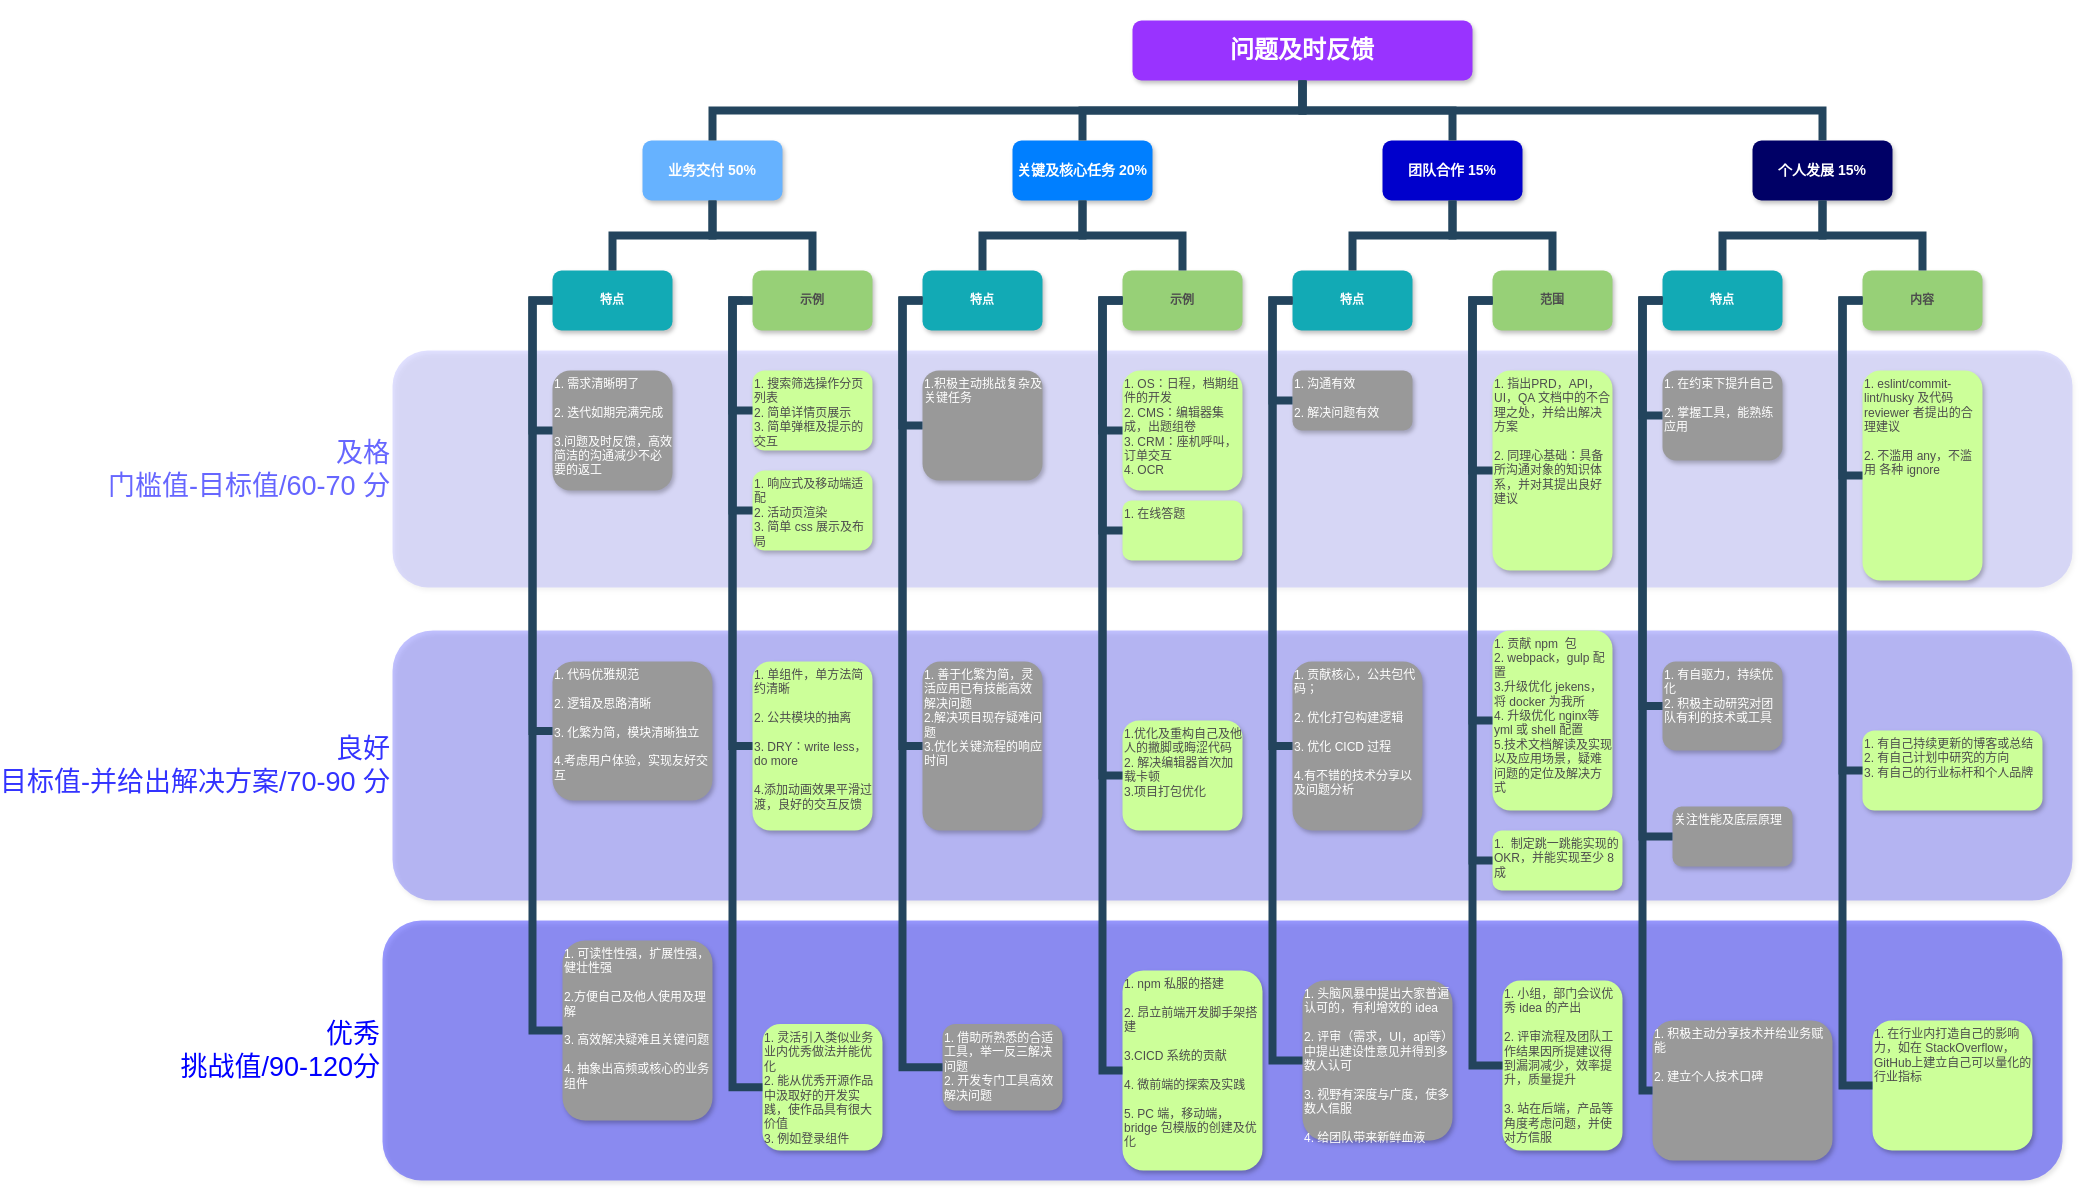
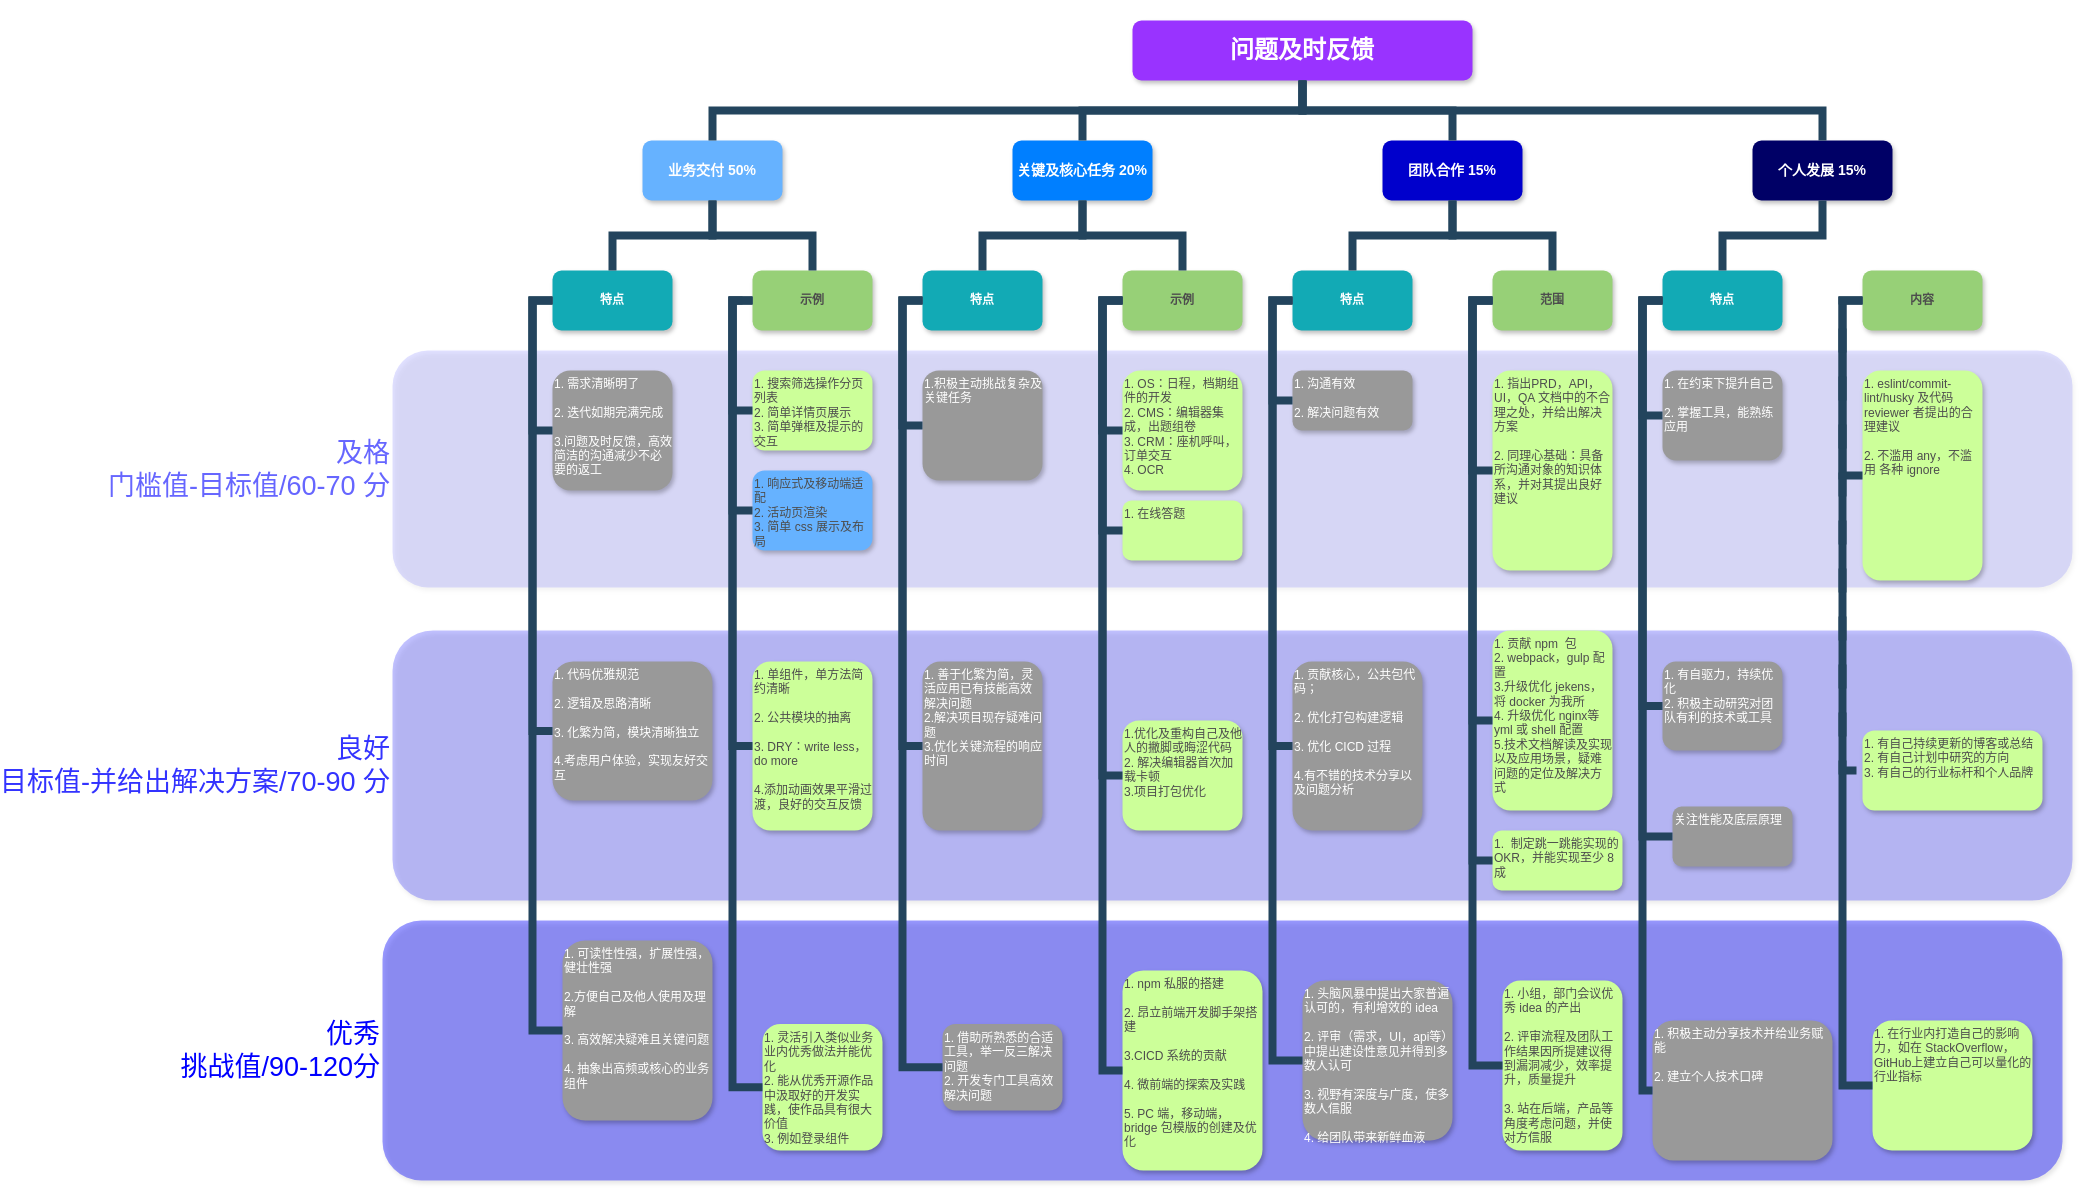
edge "个人发展 15%" -- "内容": removed
node "1. 响应式及移动端适配 2. 活动页渲染 3. 简单 css 展示及布局": fillcolor #ccff99 -> #66b2ff
edge "内容" -- "1. 有自己持续更新的博客或总结 2. 有自己计划中研究的方向 3. 有自己的行业标杆和个人品牌": style solid -> dashed
